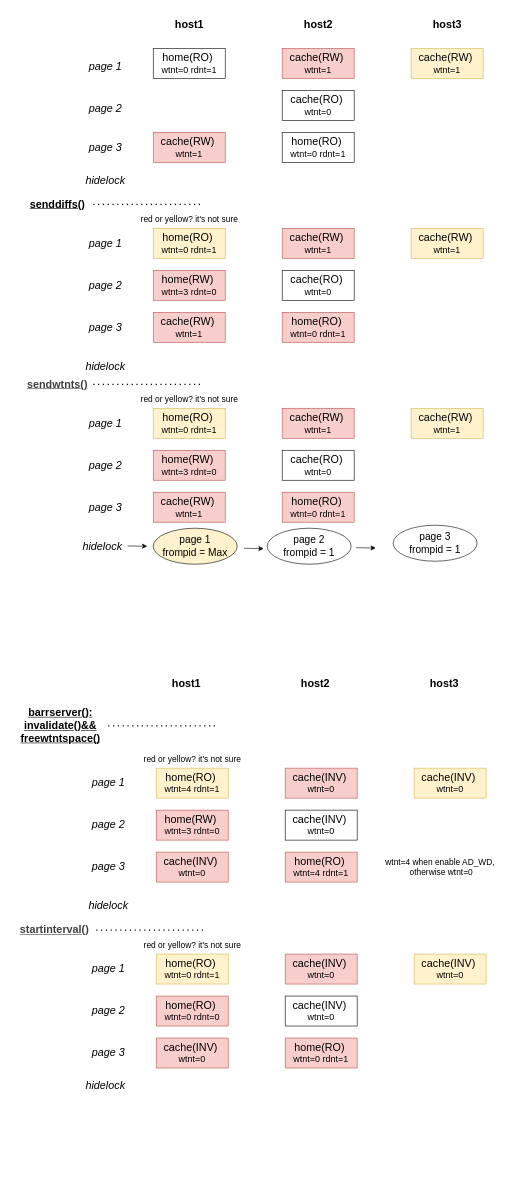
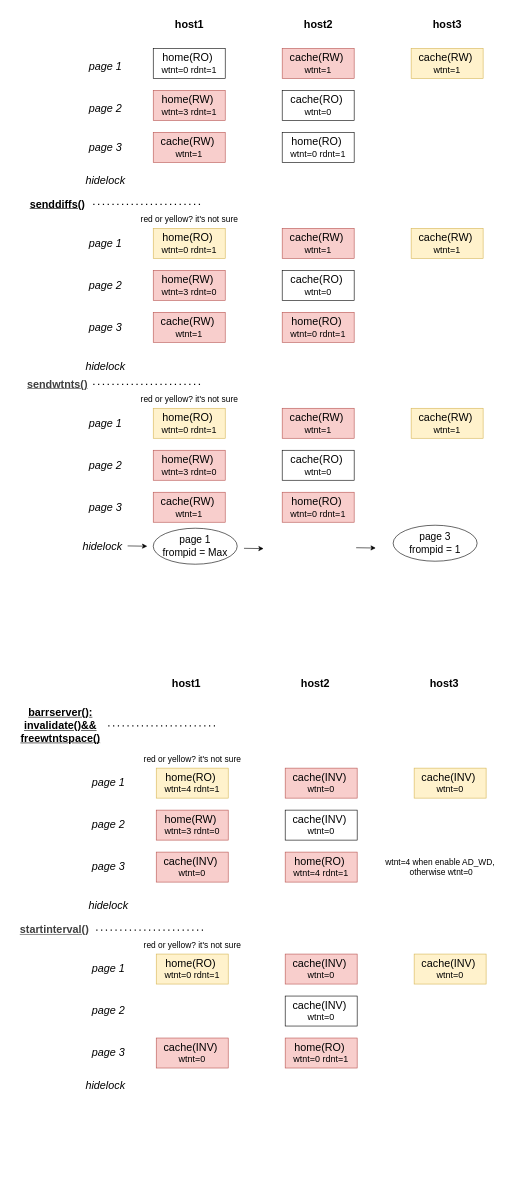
node "home(RW) wtnt=3 rdnt=1": added
node "page 1 frompid = Max": fillcolor #fff2cc -> #ffffff
node "page 2 frompid = 1": removed
node "home(RO) wtnt=0 rdnt=0": removed
